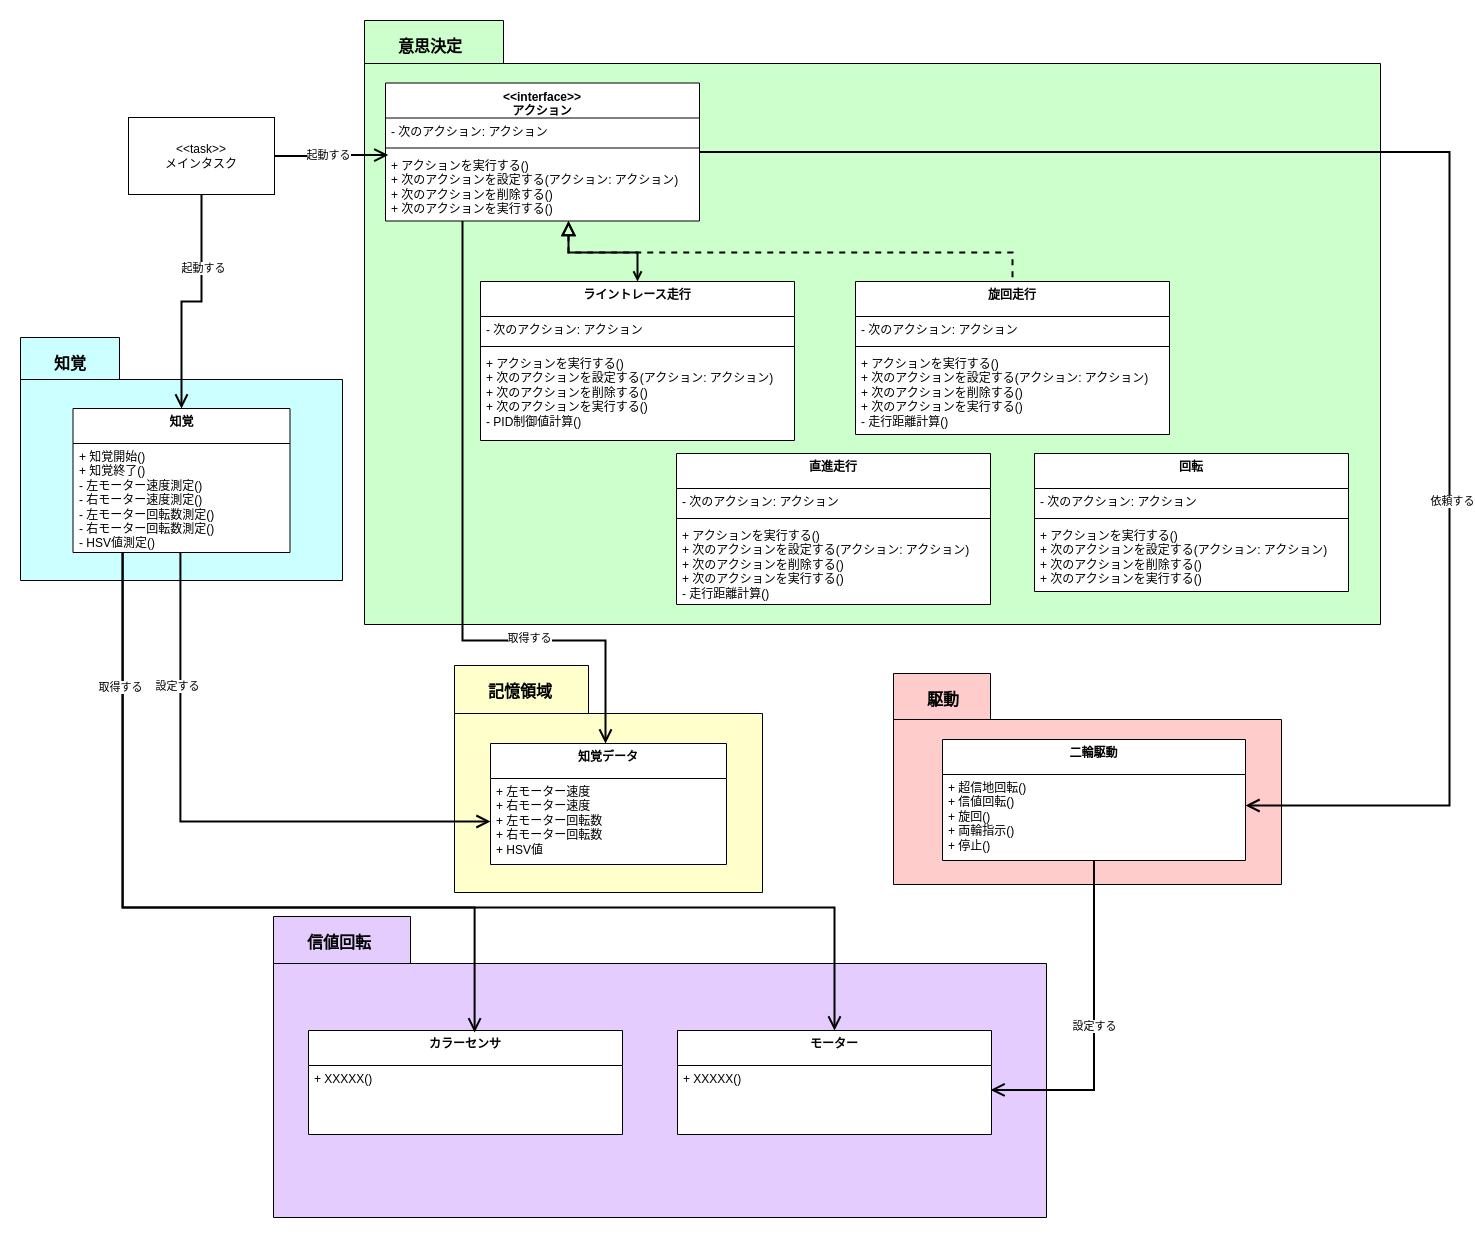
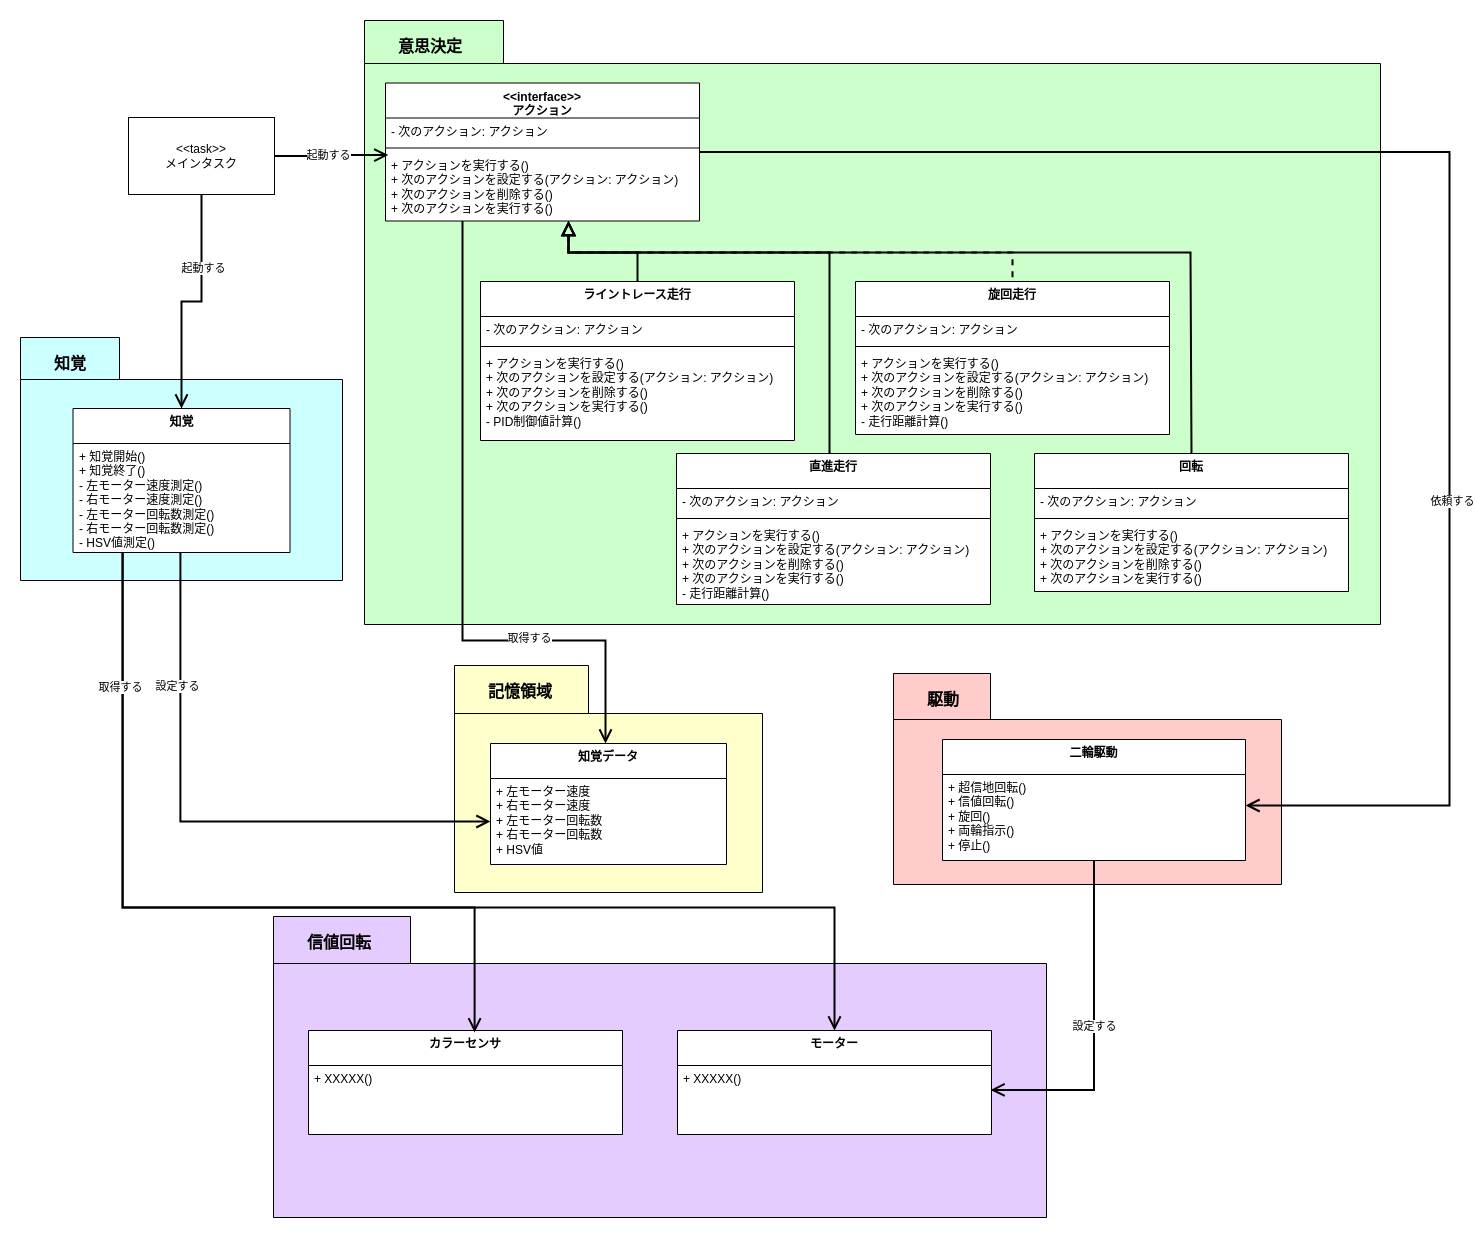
edge "回転" -> "<<interface>> アクション": added
edge "<<interface>> アクション" -- "ライントレース走行": arrowhead open -> none
edge "直進走行" -> "<<interface>> アクション": added
